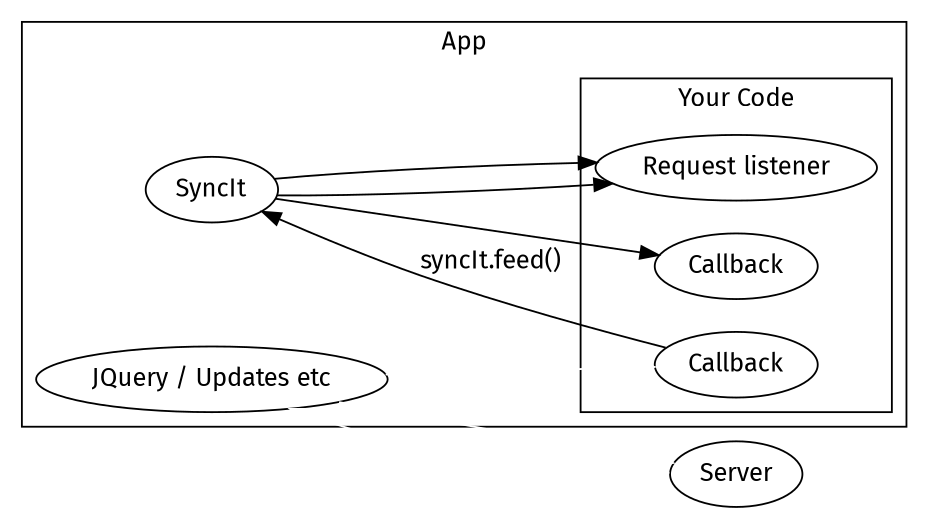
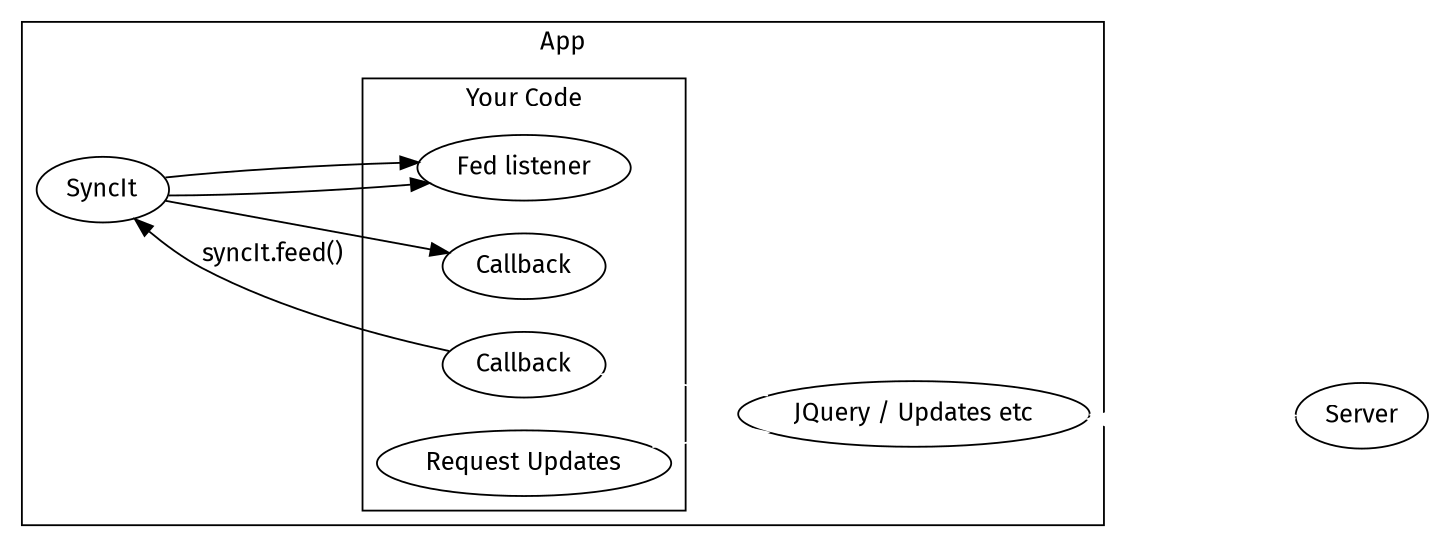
node "Request listener": label "Request listener" -> "Fed listener"
node "Request Updates": added
